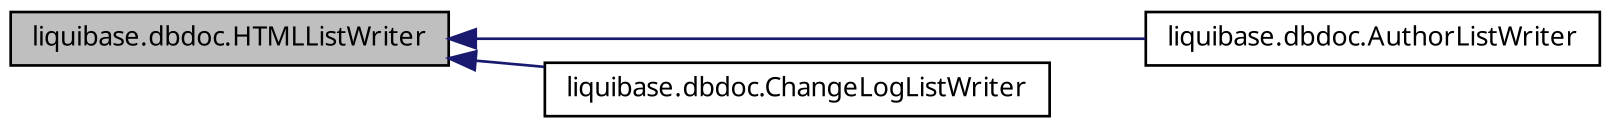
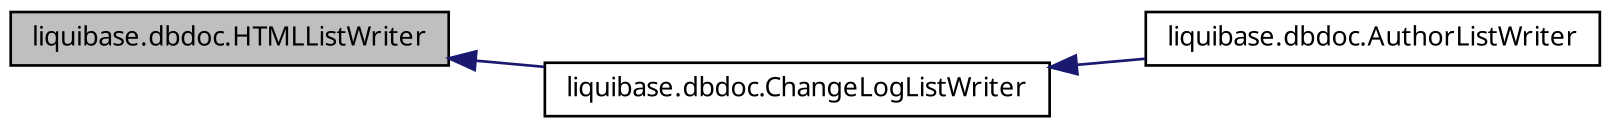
edge "liquibase.dbdoc.AuthorListWriter" -> "liquibase.dbdoc.HTMLListWriter": now "liquibase.dbdoc.AuthorListWriter" -> "liquibase.dbdoc.ChangeLogListWriter"
